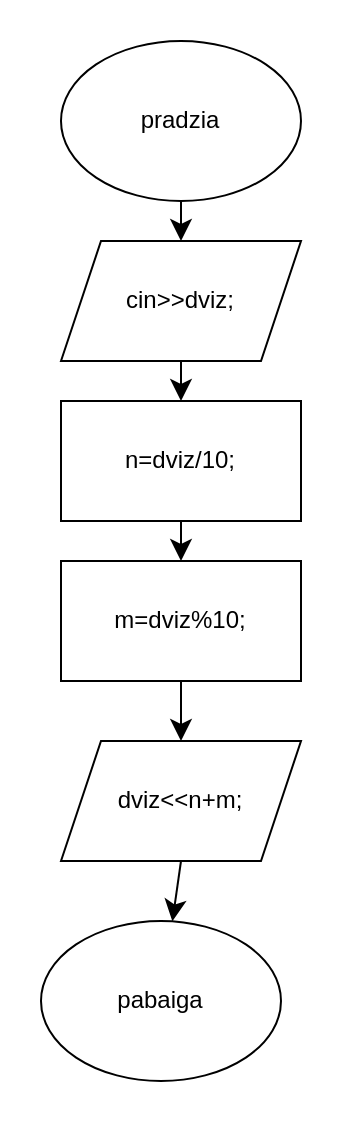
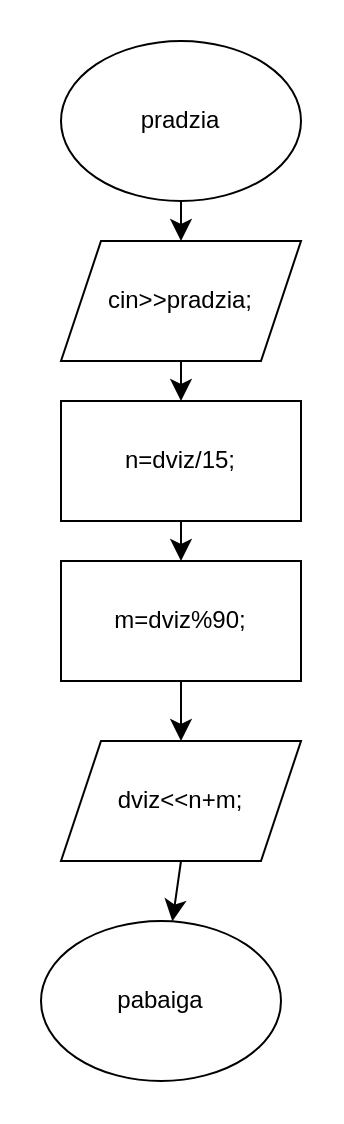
node "cin>>dviz;": label "cin>>dviz;" -> "cin>>pradzia;"
node "n=dviz/10;": label "n=dviz/10;" -> "n=dviz/15;"
node "m=dviz%10;": label "m=dviz%10;" -> "m=dviz%90;"
